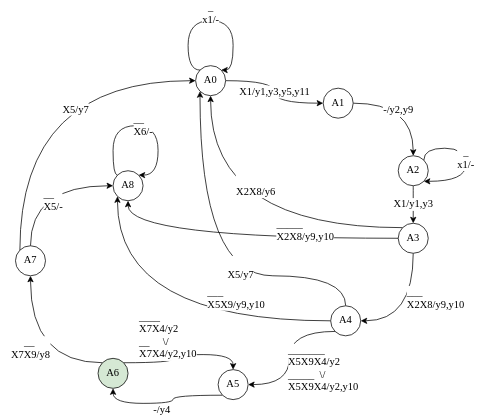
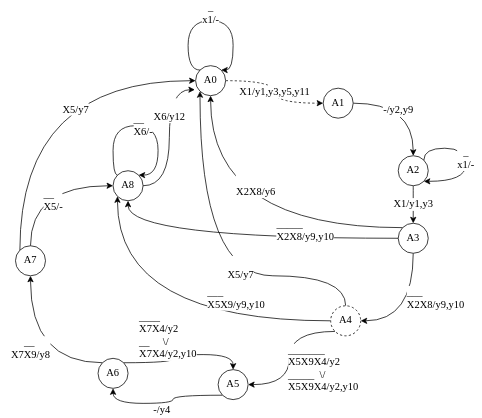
edge "A0" -> "A1": style solid -> dashed
edge "A8" -> "A0": added, label "X6/y12"
node "A4": style solid -> dashed
node "A6": fillcolor #d5e8d4 -> #ffffff
